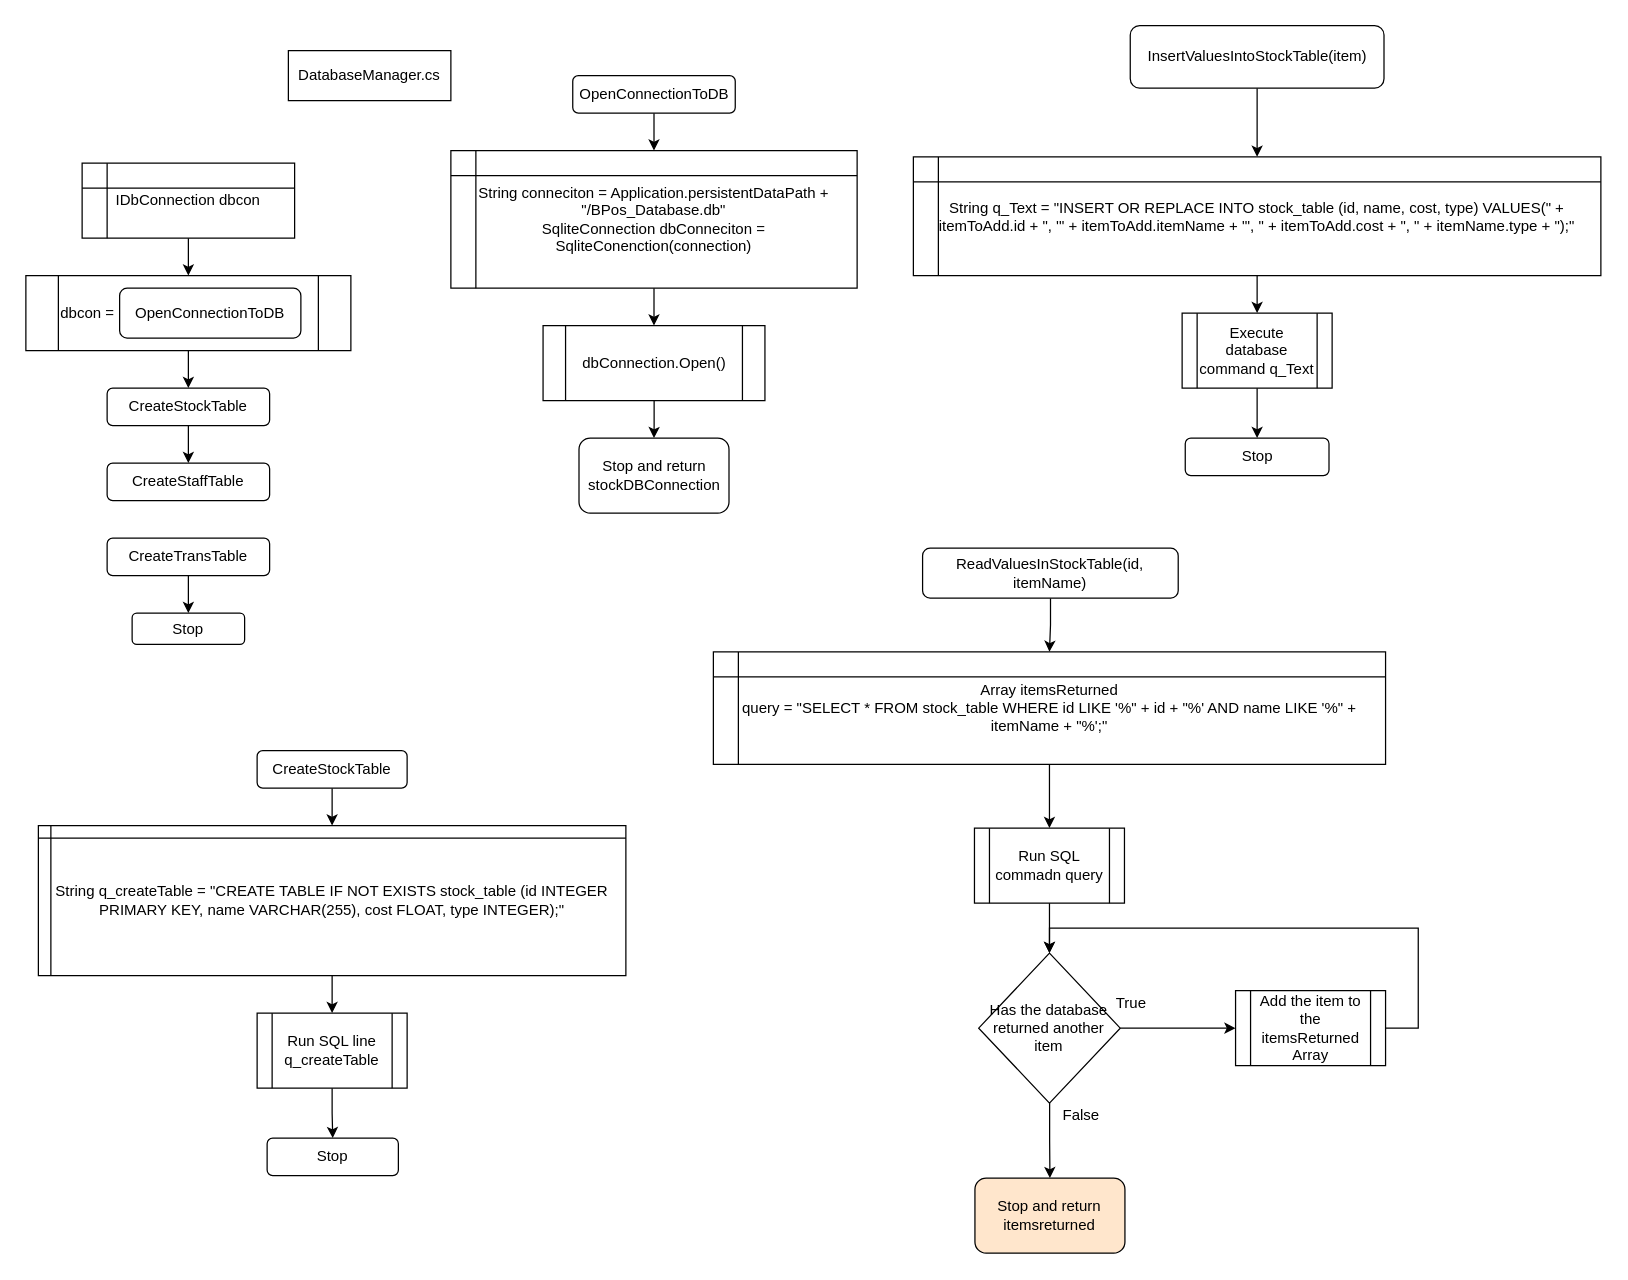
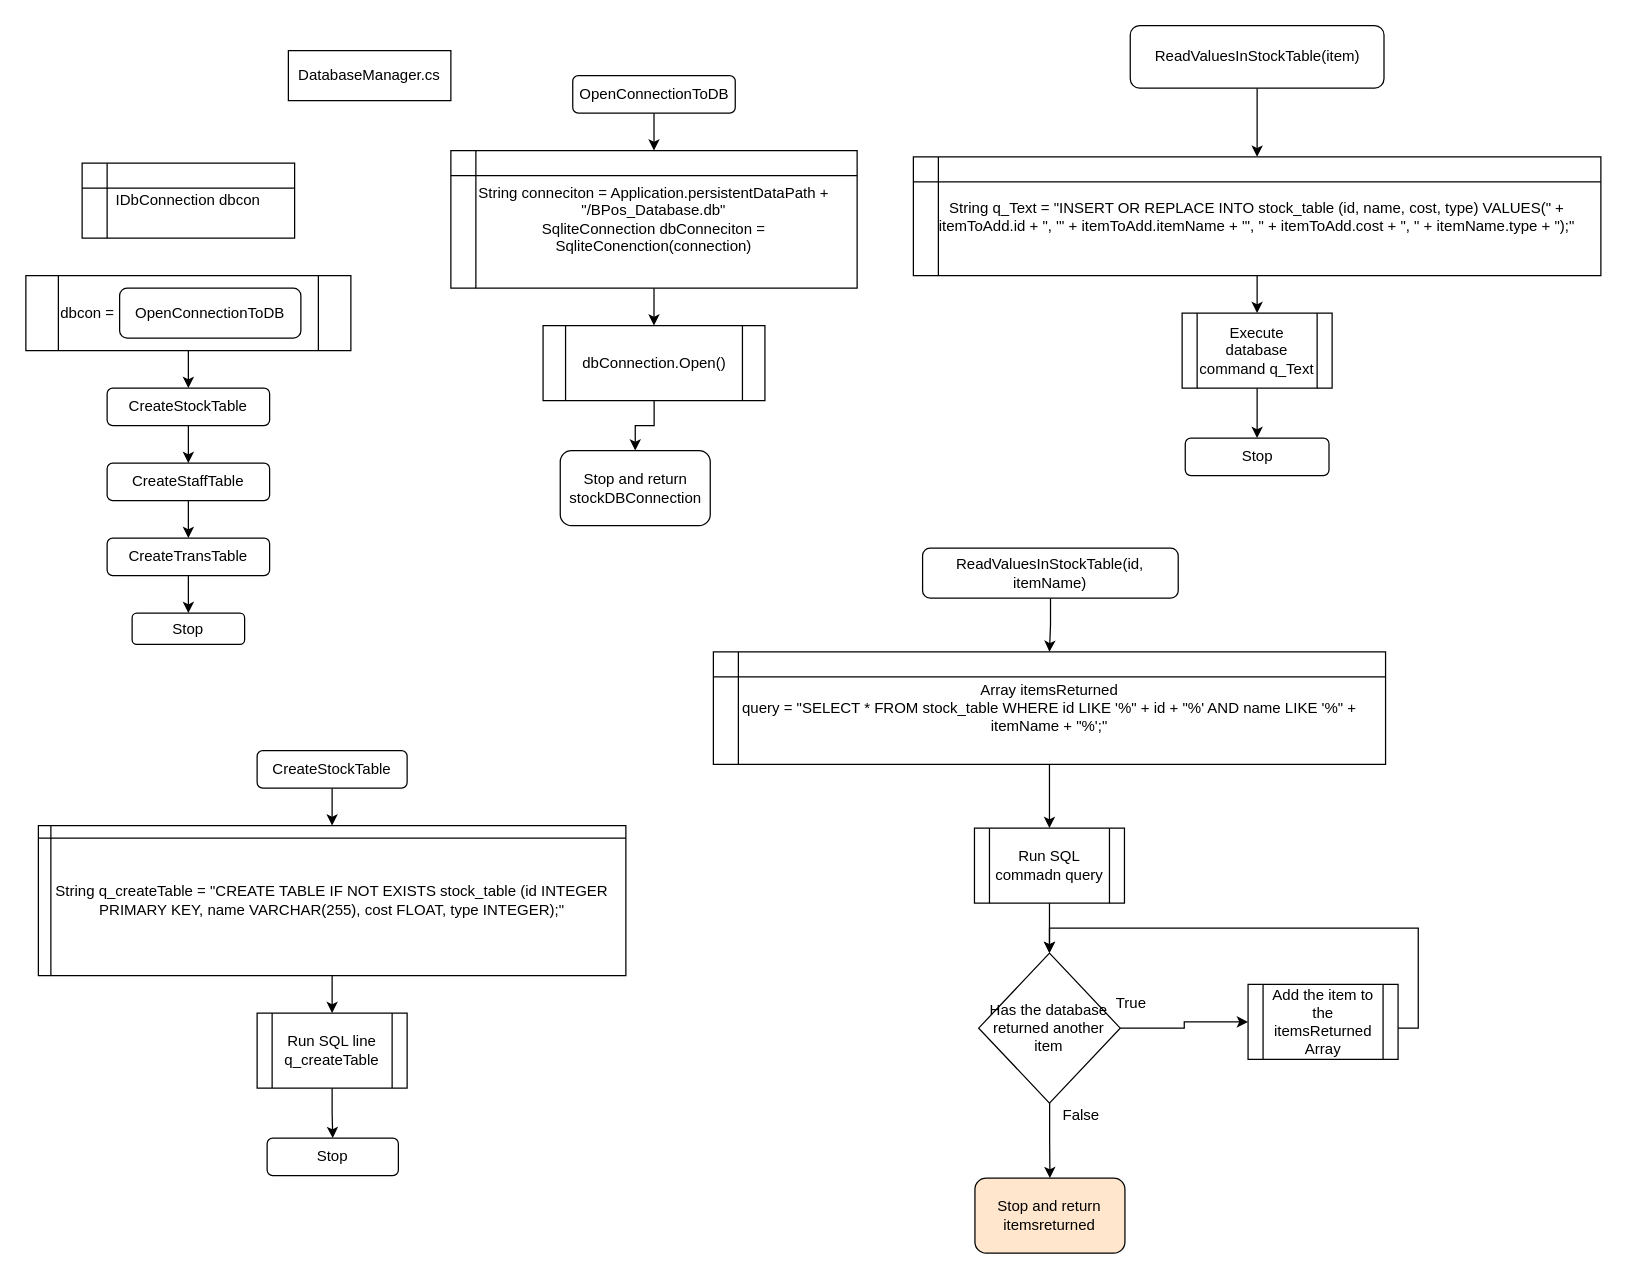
node "InsertValuesIntoStockTable(item)": label "InsertValuesIntoStockTable(item)" -> "ReadValuesInStockTable(item)"
edge "IDbConnection dbcon" -> "dbcon =": removed
node "Stop and return stockDBConnection": moved (654, 476) -> (635, 488)
edge "CreateStaffTable" -> "CreateTransTable": added
node "Add the item to the itemsReturned Array": moved (1310, 1028) -> (1323, 1022)
